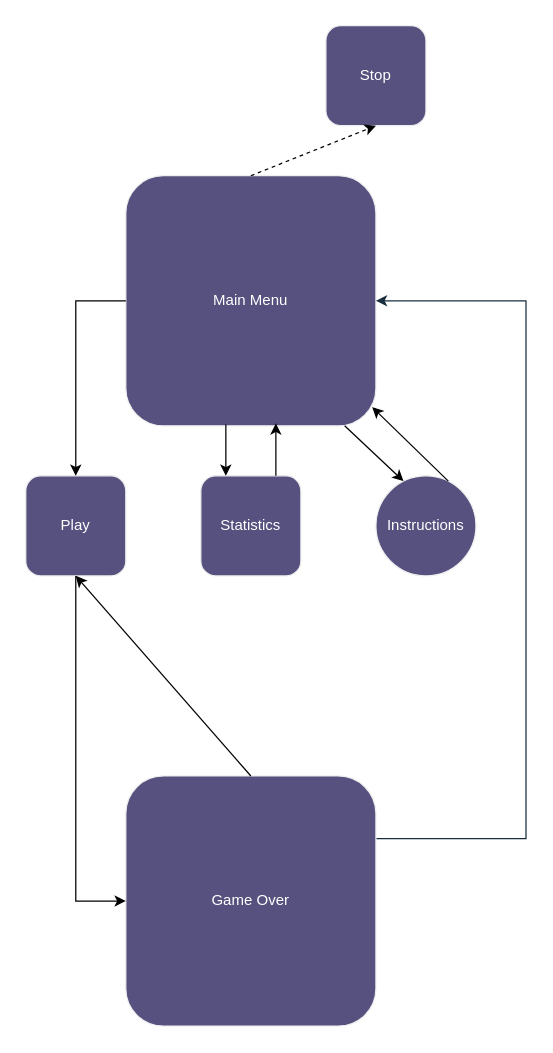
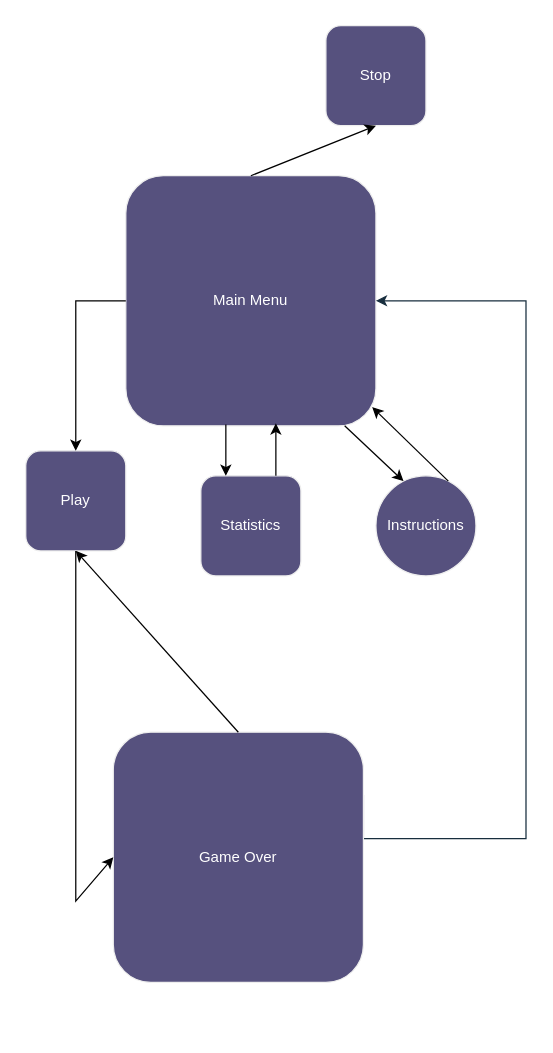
edge "Main Menu" -> "Stop": style dashed -> solid
node "Play": moved (76, 526) -> (76, 501)
node "Game Over": moved (251, 901) -> (238, 857)
